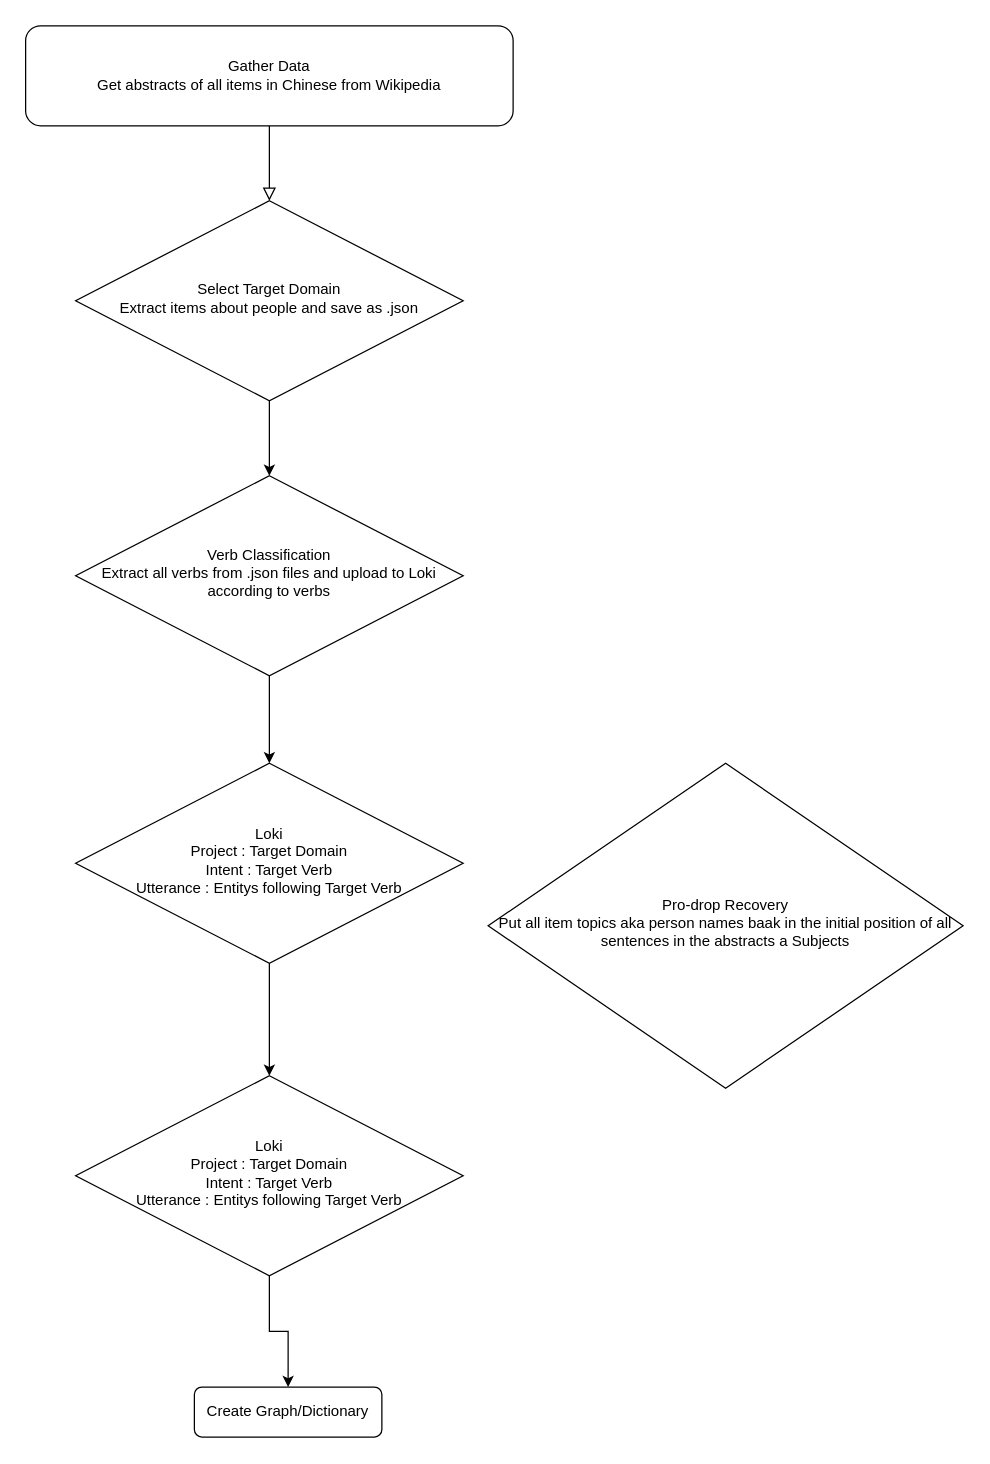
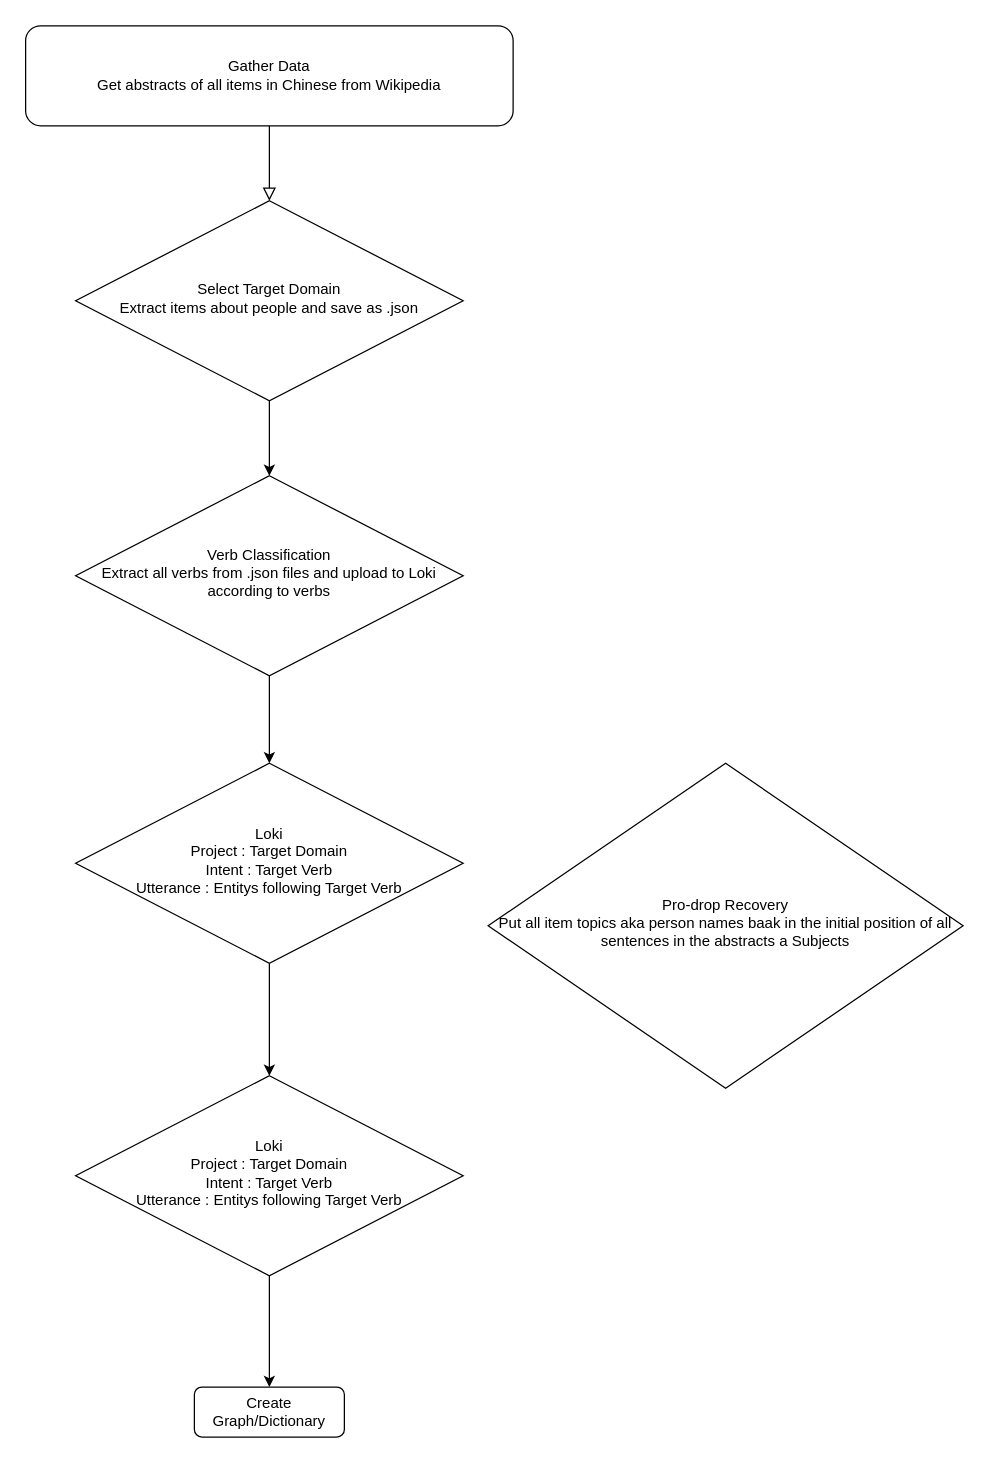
node "Create Graph/Dictionary": size 188x50 -> 150x50
